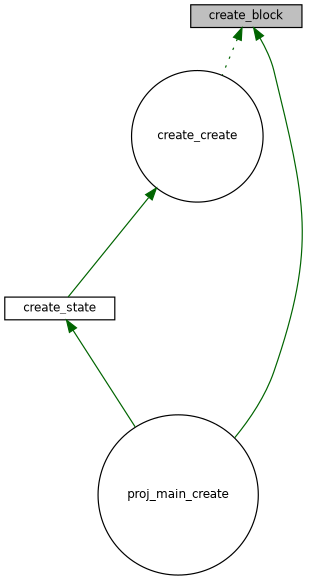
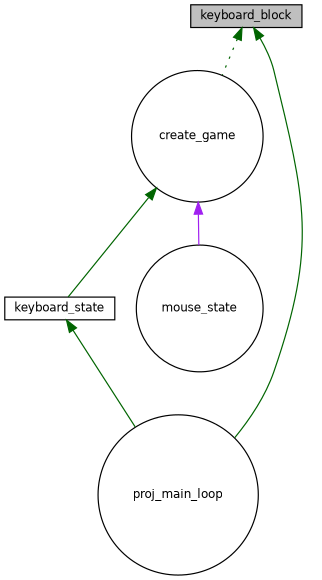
node "create_block": label "create_block" -> "keyboard_block"
node "create_create": label "create_create" -> "create_game"
node "create_state": label "create_state" -> "keyboard_state"
node "mouse_state": added
node "proj_main_create": label "proj_main_create" -> "proj_main_loop"
